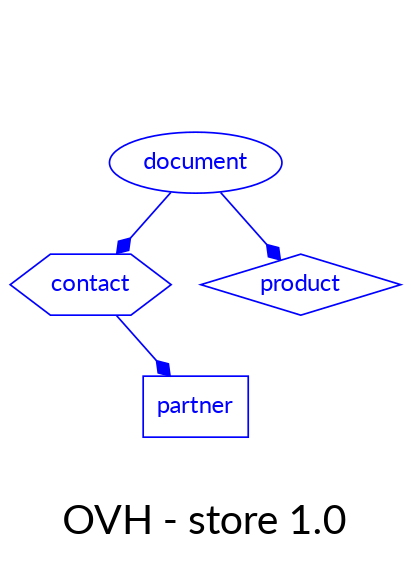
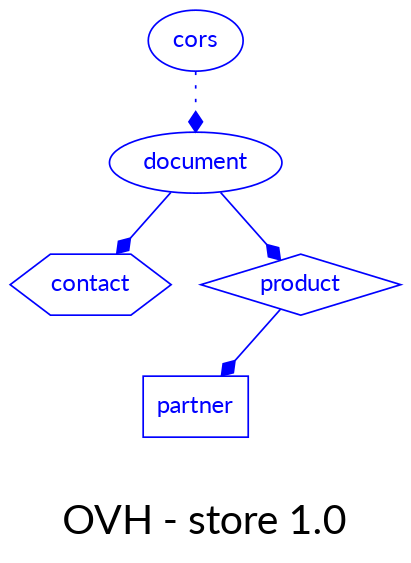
node "cors": added
edge "contact" -> "partner": now "product" -> "partner"
